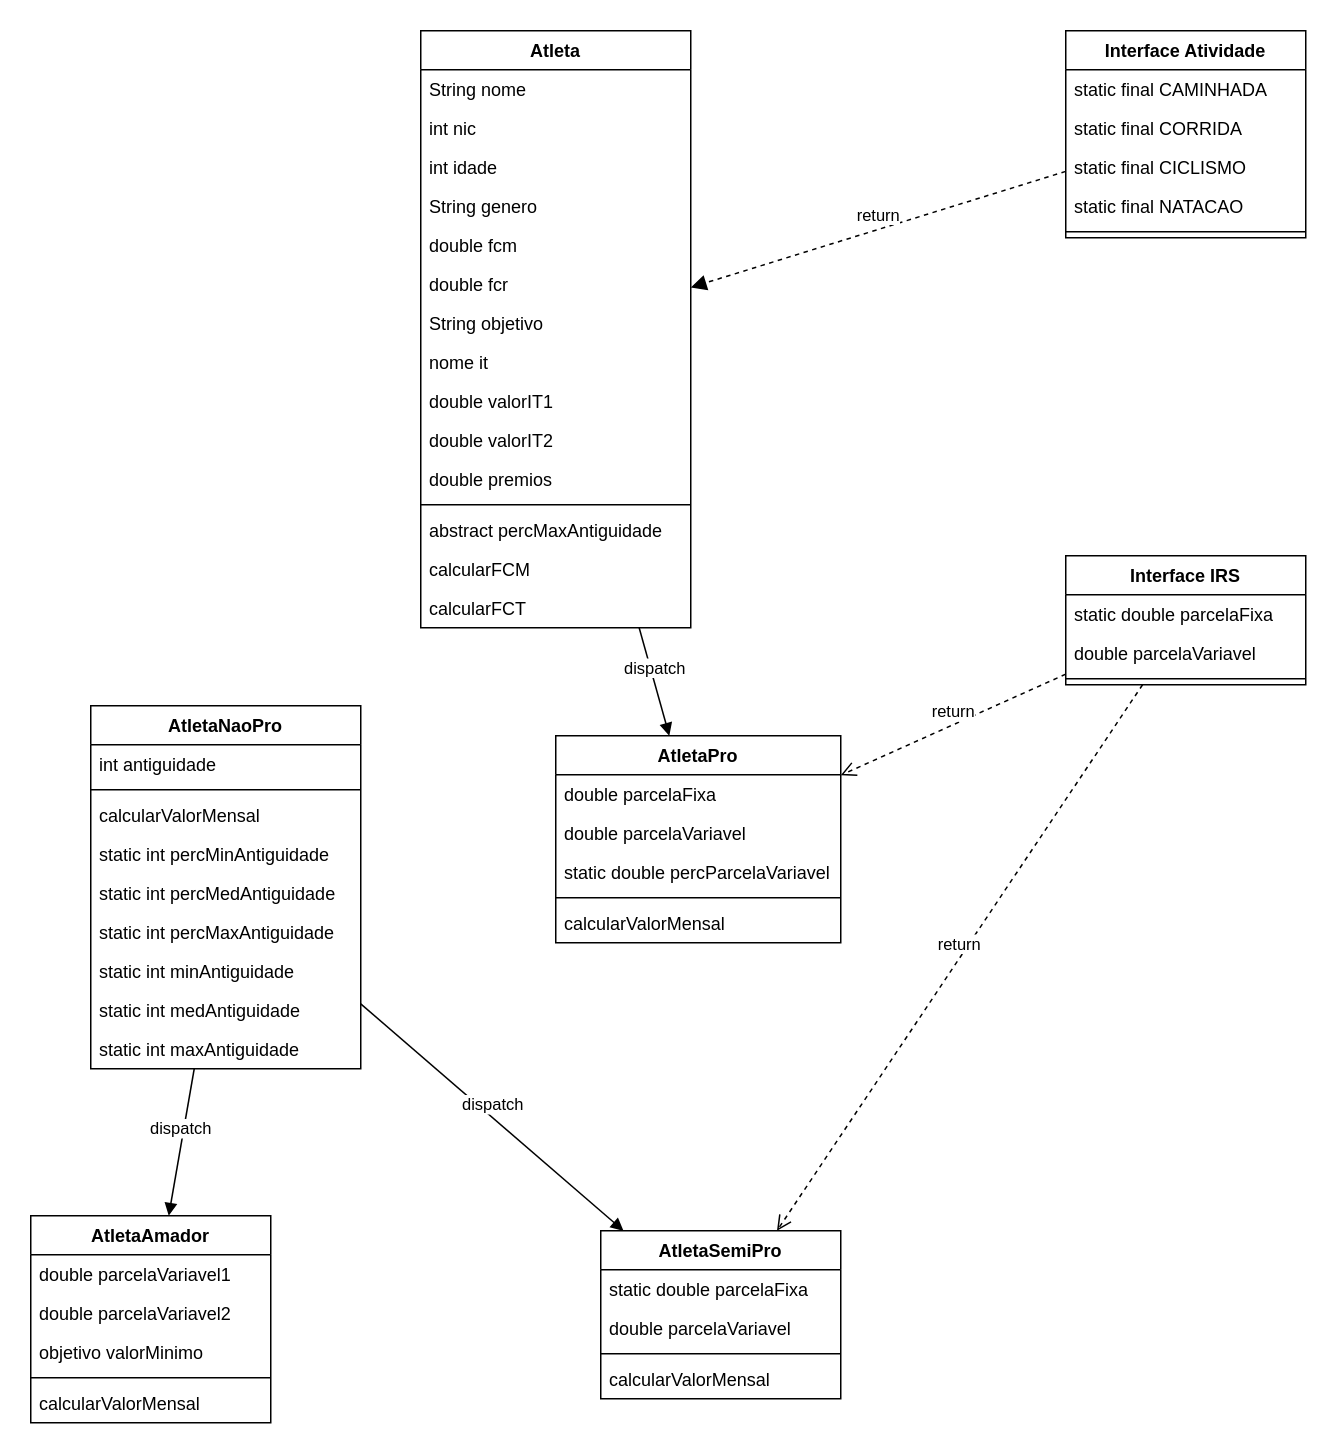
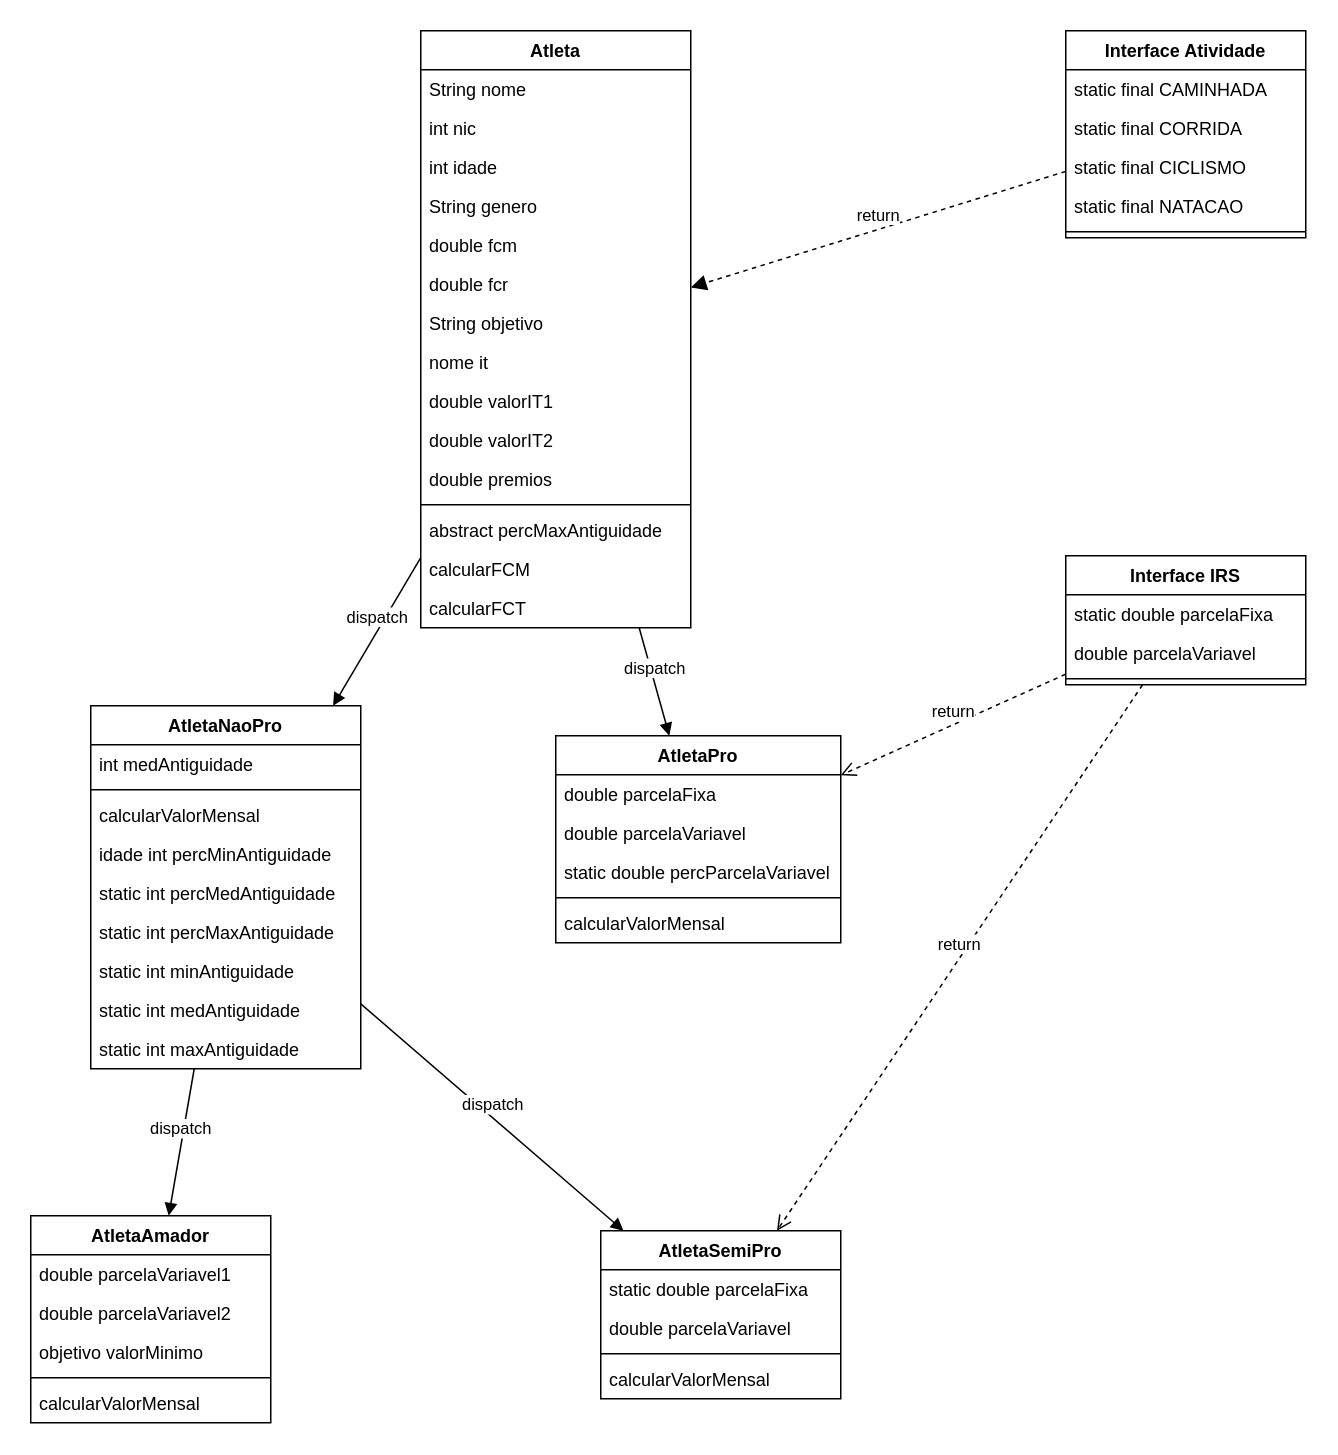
edge "Atleta" -> "AtletaNaoPro": added, label "dispatch"
node "int antiguidade": label "int antiguidade" -> "int medAntiguidade"
node "static int percMinAntiguidade": label "static int percMinAntiguidade" -> "idade int percMinAntiguidade"
